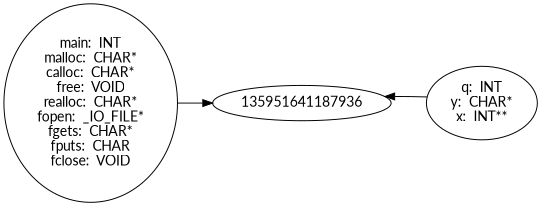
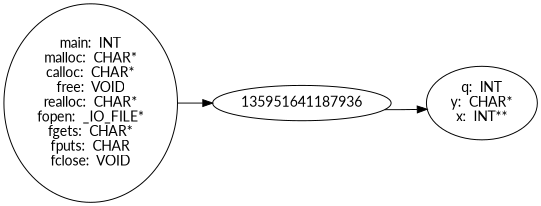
edge "q:  INT y:  CHAR* x:  INT**" -> "135951641187936": reversed
